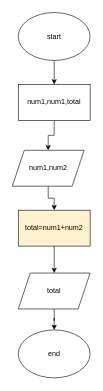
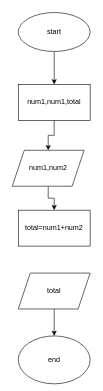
node "start": size 72x48 -> 72x39
node "total=num1+num2": fillcolor #fff2cc -> #ffffff
edge "total=num1+num2" -> "total": removed
node "end": moved (54, 354) -> (54, 360)
